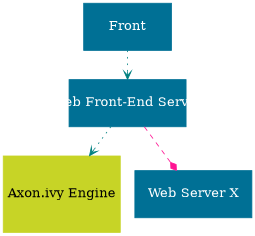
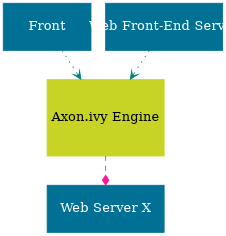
edge "Front" -> "Web Front-End Server": now "Front" -> "Axon.ivy Engine"
edge "Web Front-End Server" -> "Web Server X": now "Axon.ivy Engine" -> "Web Server X"
